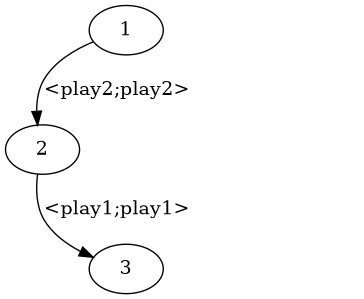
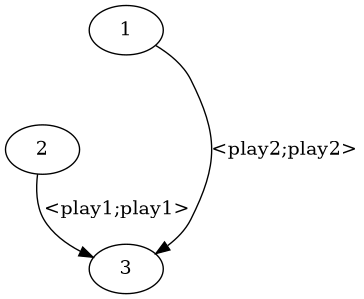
edge "1" -> "2": now "1" -> "3"
